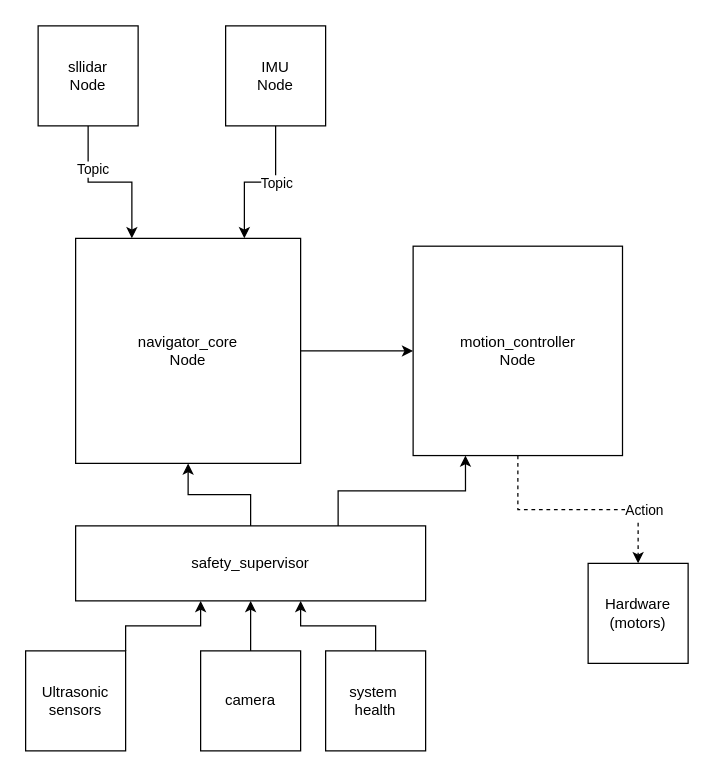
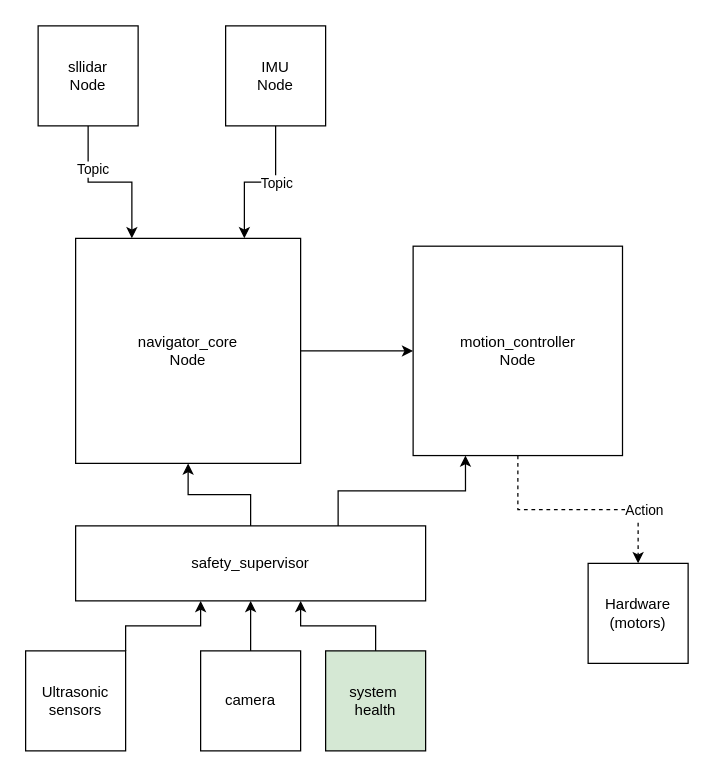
node "system health": fillcolor #ffffff -> #d5e8d4
